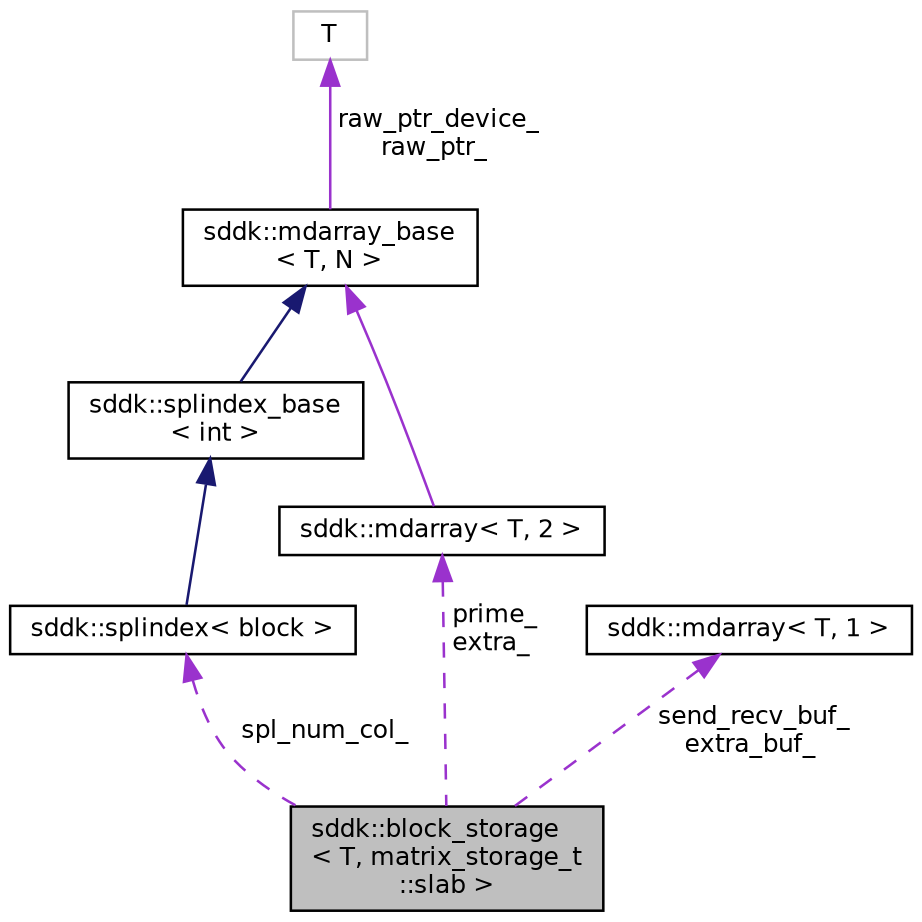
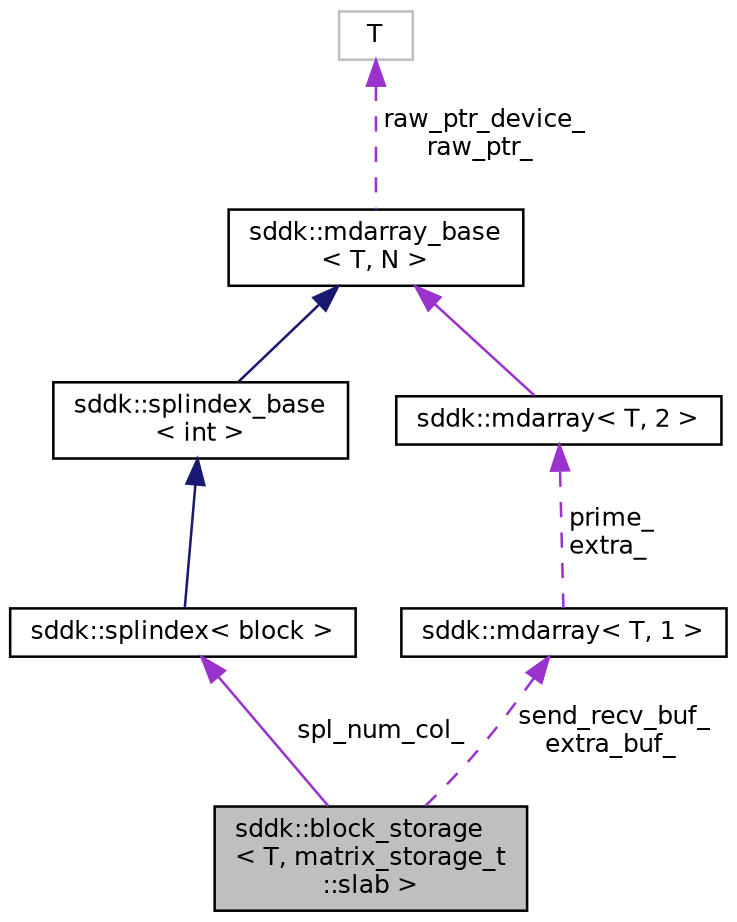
edge "sddk::mdarray_base < T, N >" -> "T": style solid -> dashed
edge "sddk::block_storage < T, matrix_storage_t ::slab >" -> "sddk::mdarray< T, 2 >": now "sddk::mdarray< T, 1 >" -> "sddk::mdarray< T, 2 >"
edge "sddk::block_storage < T, matrix_storage_t ::slab >" -> "sddk::splindex< block >": style dashed -> solid
